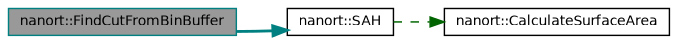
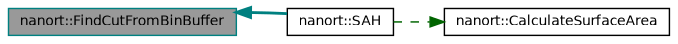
edge "nanort::FindCutFromBinBuffer" -> "nanort::SAH": reversed
